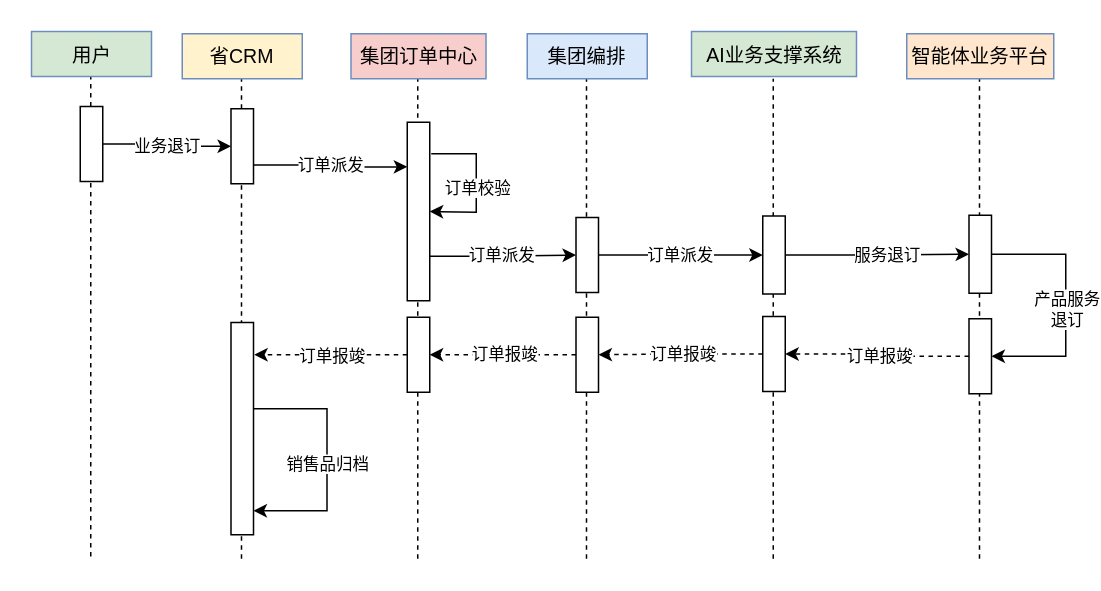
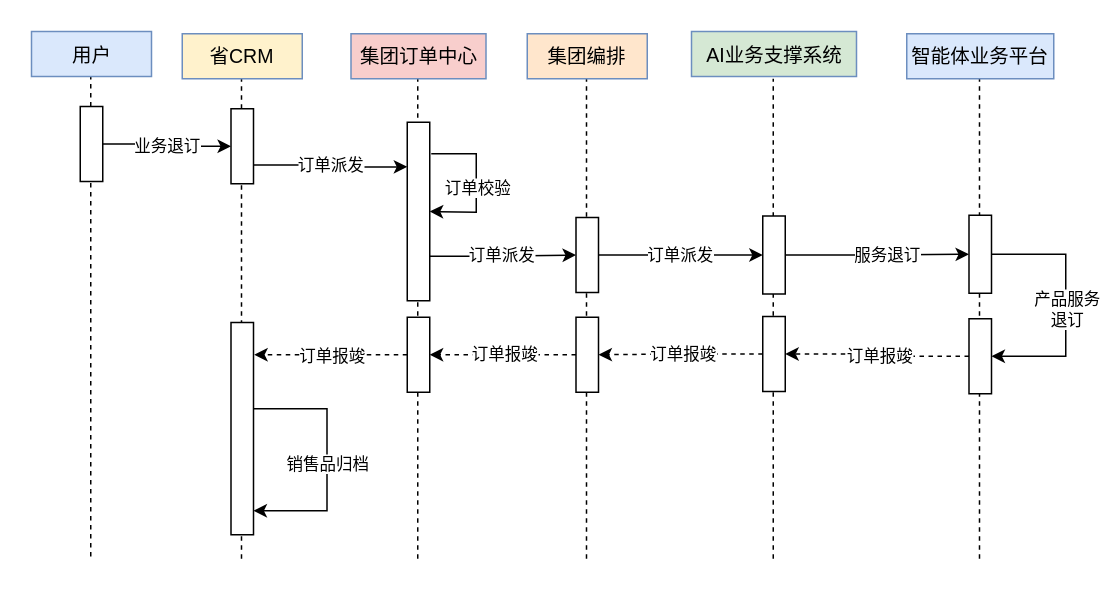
node "用户": fillcolor #d5e8d4 -> #dae8fc
node "集团编排": fillcolor #dae8fc -> #ffe6cc
node "智能体业务平台": fillcolor #ffe6cc -> #dae8fc
